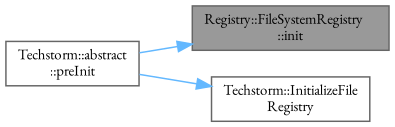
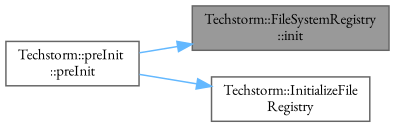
node "Registry::FileSystemRegistry ::init": label "Registry::FileSystemRegistry ::init" -> "Techstorm::FileSystemRegistry ::init"
node "Techstorm::abstract ::preInit": label "Techstorm::abstract ::preInit" -> "Techstorm::preInit ::preInit"
